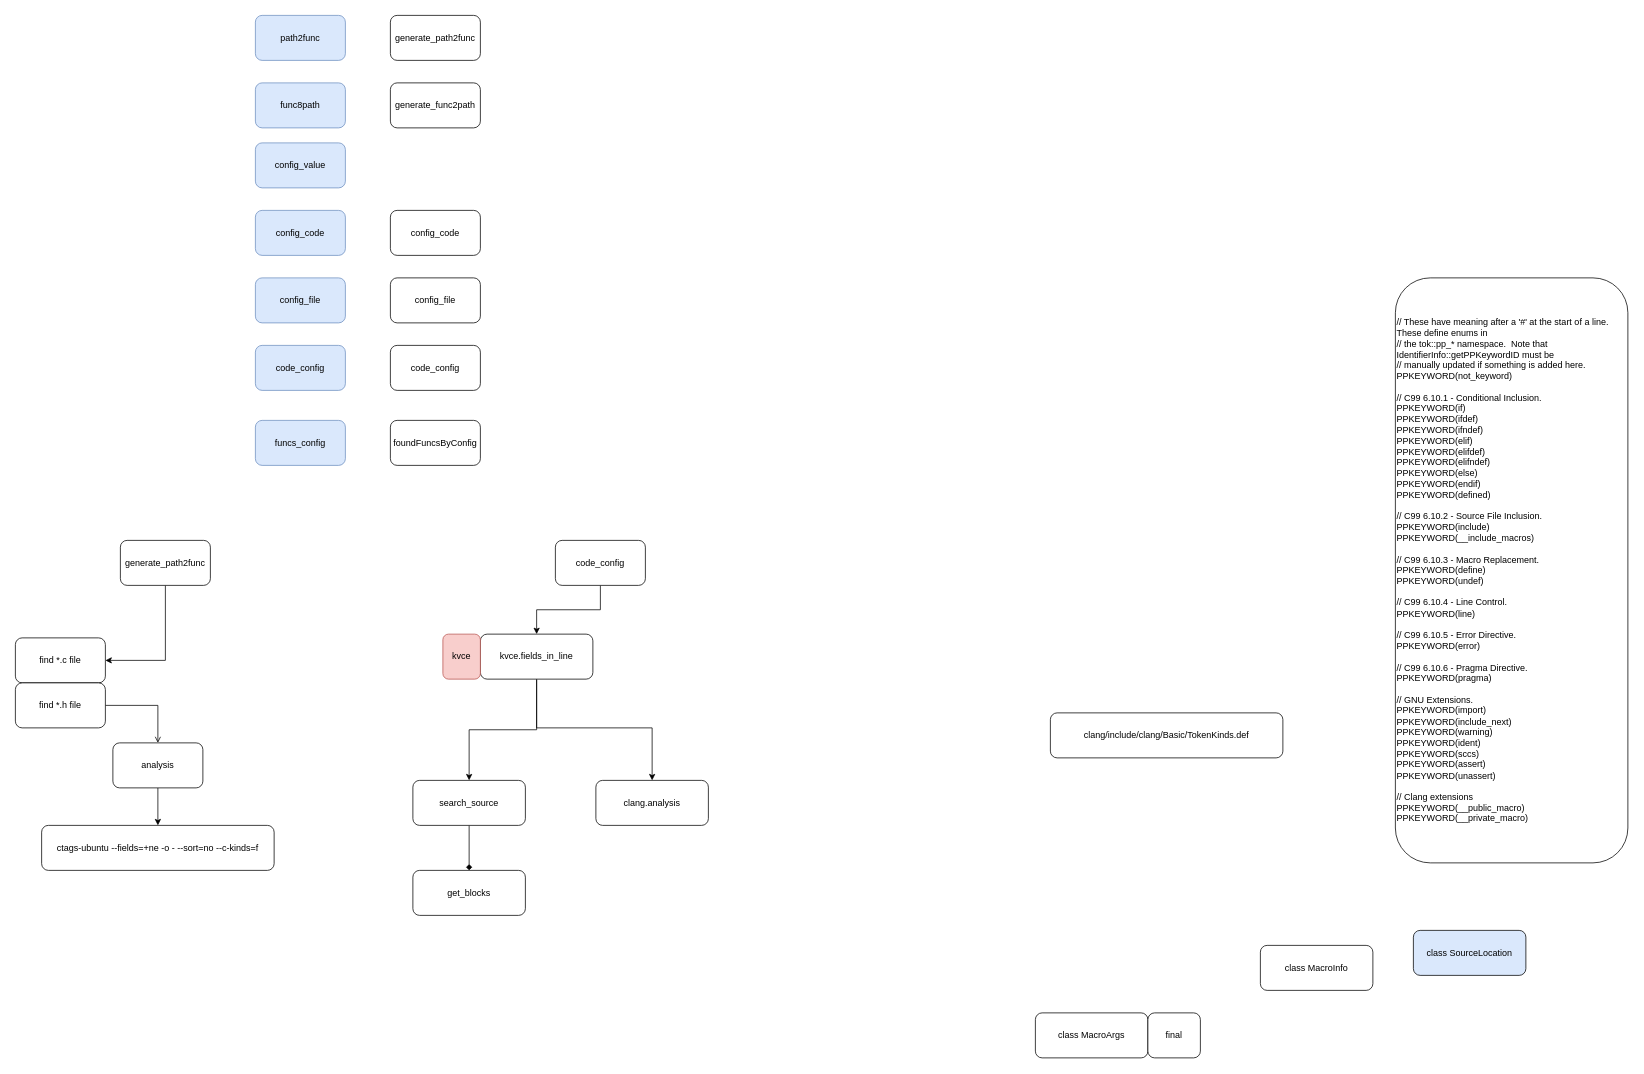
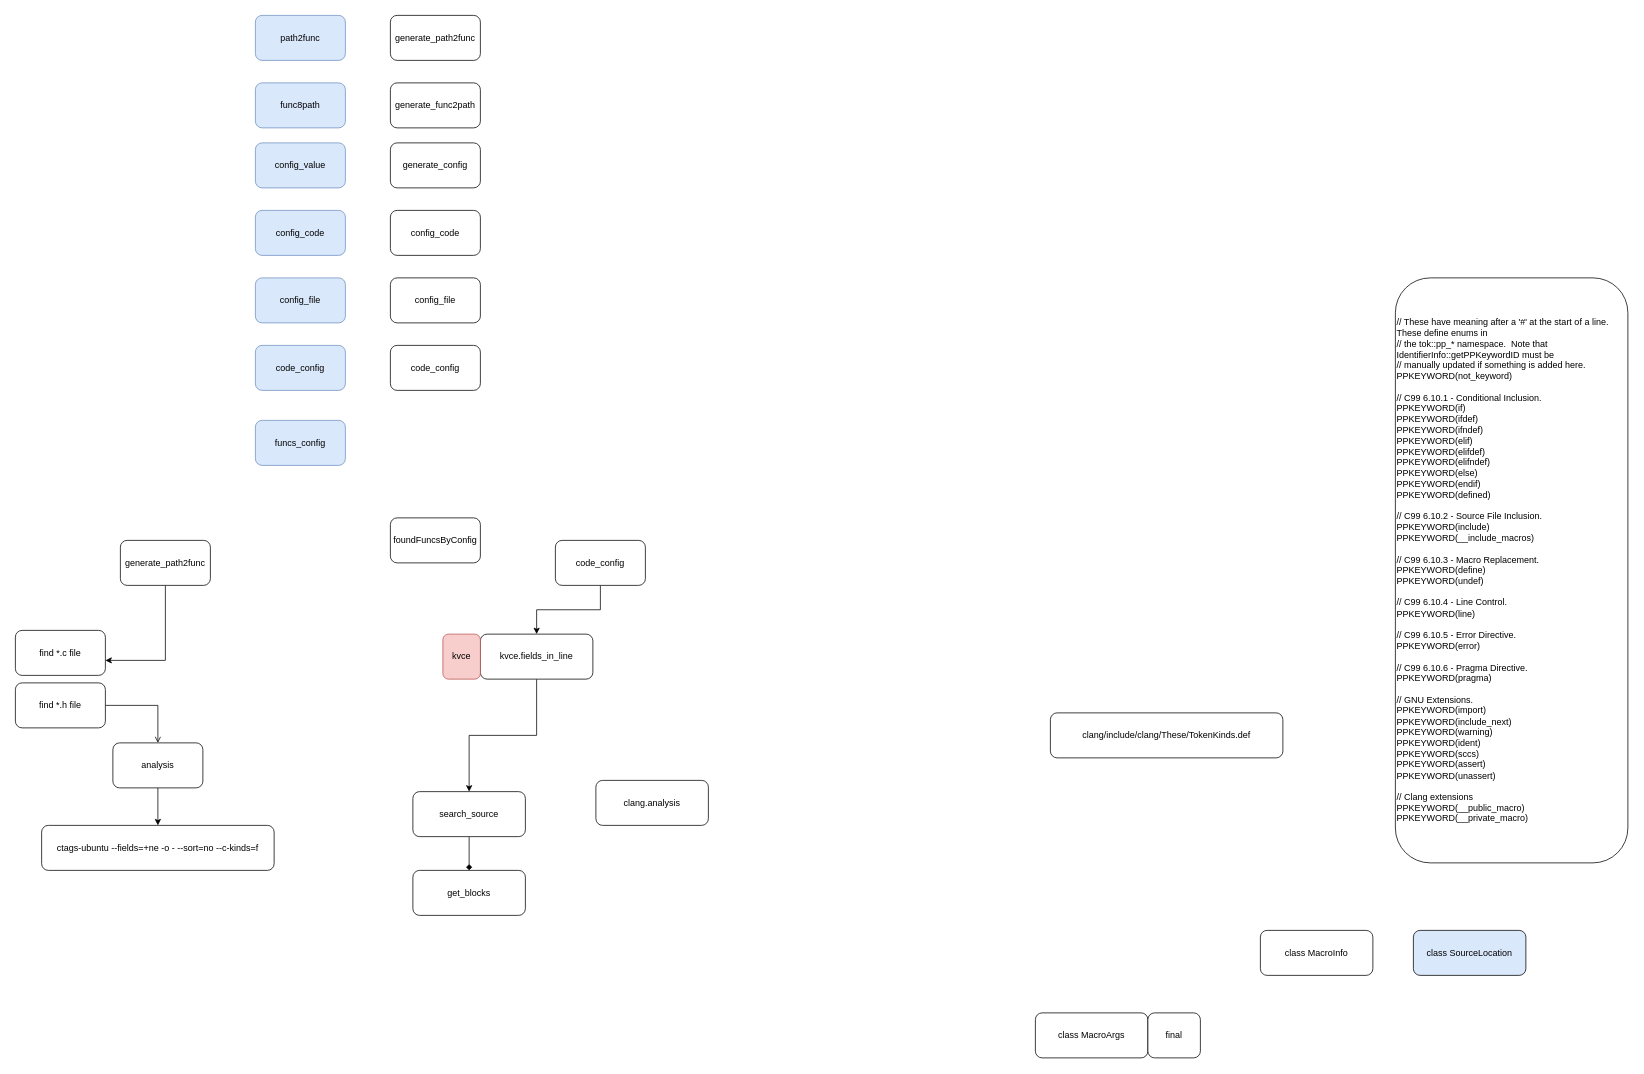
node "generate_config": added
node "foundFuncsByConfig": moved (435, 443) -> (435, 540)
node "find *.c file": moved (60, 660) -> (60, 653)
node "clang/include/clang/Basic/TokenKinds.def": label "clang/include/clang/Basic/TokenKinds.def" -> "clang/include/clang/These/TokenKinds.def"
edge "kvce.fields_in_line" -> "clang.analysis": removed
node "search_source": moved (469, 803) -> (469, 814)
node "class MacroInfo": moved (1317, 968) -> (1317, 953)
